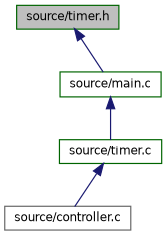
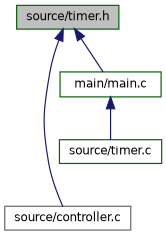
node "source/main.c": label "source/main.c" -> "main/main.c"
edge "source/controller.c" -> "source/timer.c": now "source/controller.c" -> "source/timer.h"
